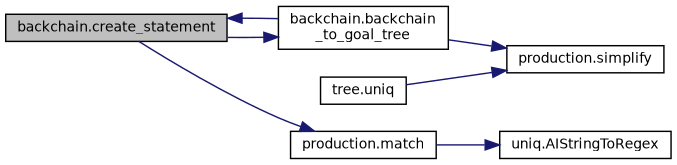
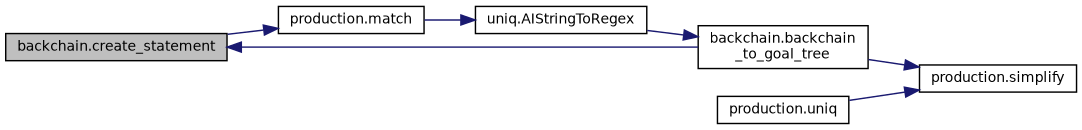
edge "backchain.create_statement" -> "backchain.backchain _to_goal_tree": now "uniq.AIStringToRegex" -> "backchain.backchain _to_goal_tree"
node "tree.uniq": label "tree.uniq" -> "production.uniq"
